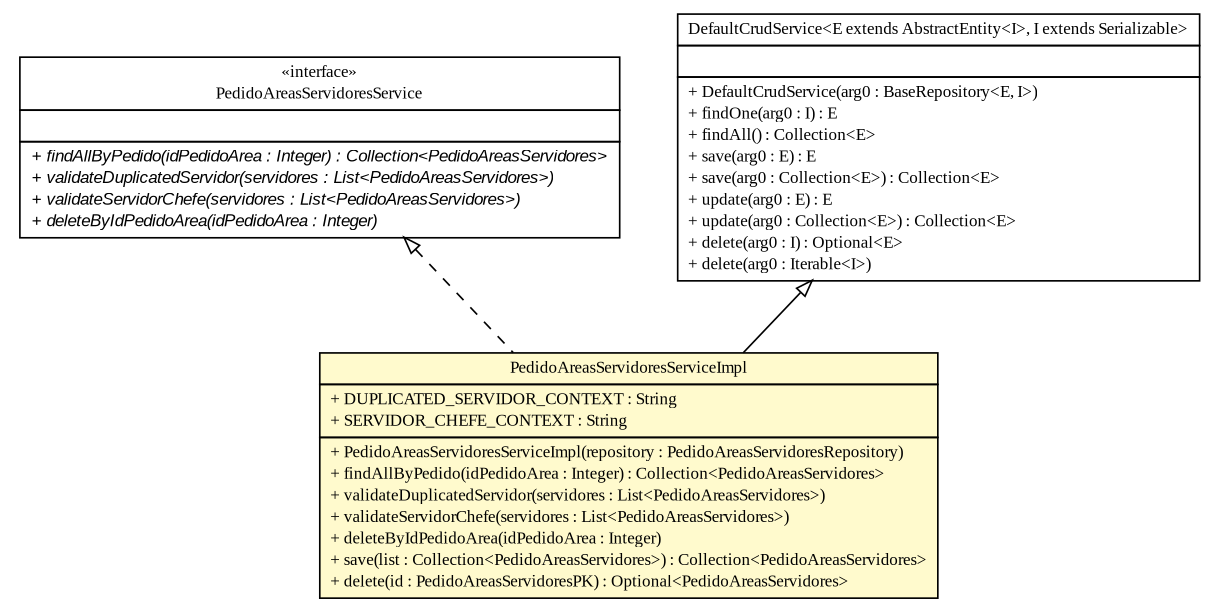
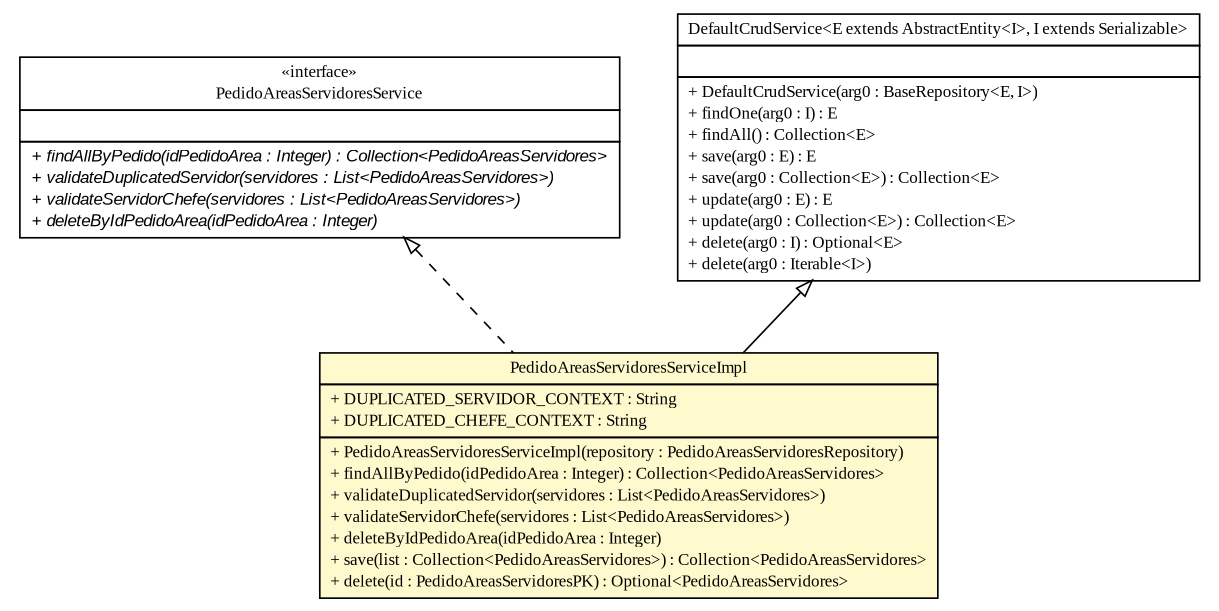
node "PedidoAreasServidoresServiceImpl": text "+ SERVIDOR_CHEFE_CONTEXT : String" -> "+ DUPLICATED_CHEFE_CONTEXT : String"
